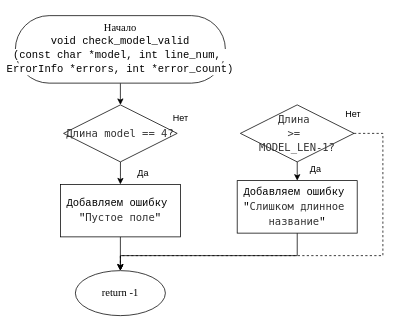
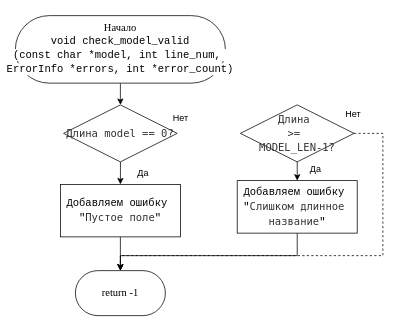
node "Длина model == 4?": label "Длина model == 4?" -> "Длина model == 0?"
node "return -1": shape ellipse -> rounded rectangle
